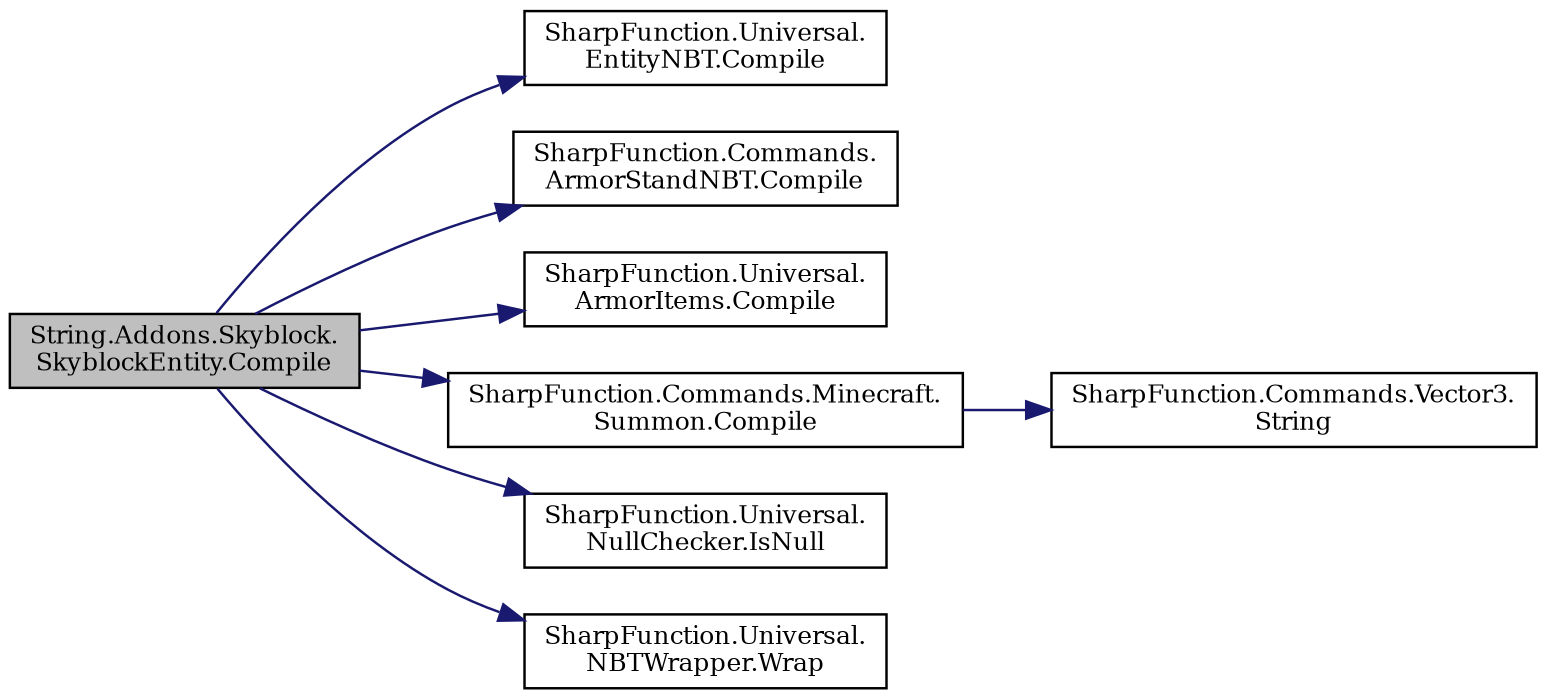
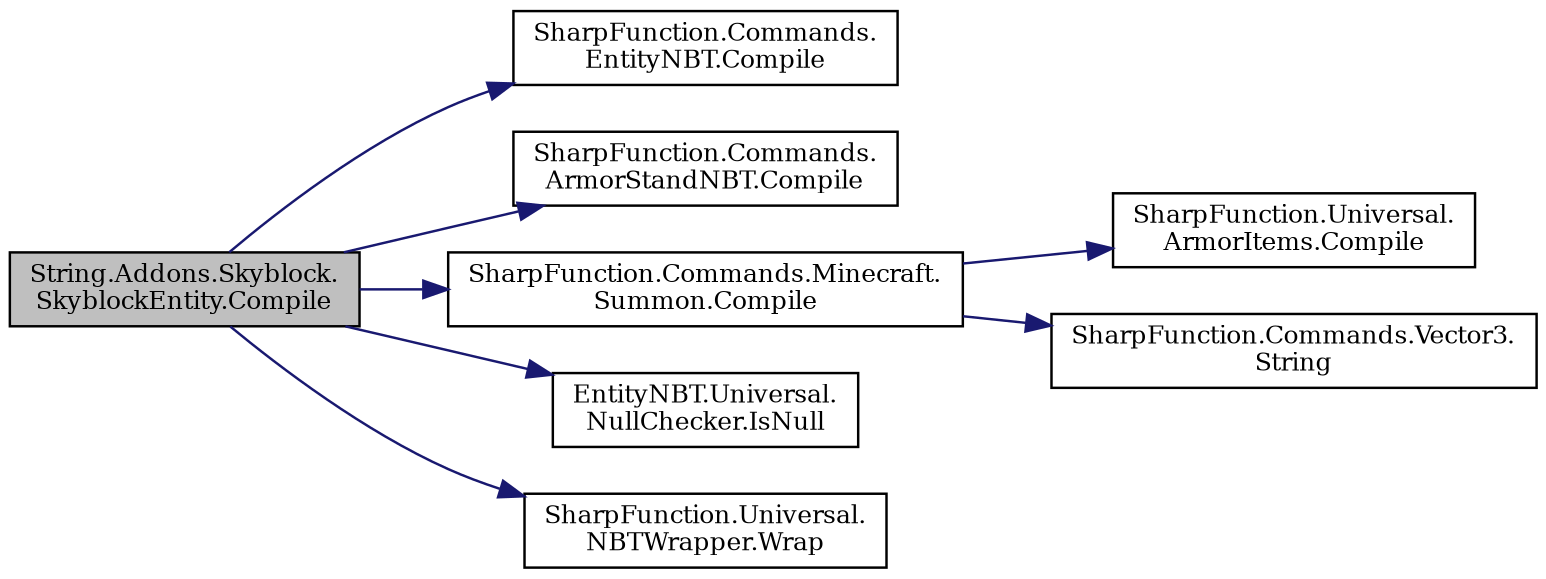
node "SharpFunction.Universal. EntityNBT.Compile": label "SharpFunction.Universal. EntityNBT.Compile" -> "SharpFunction.Commands. EntityNBT.Compile"
edge "String.Addons.Skyblock. SkyblockEntity.Compile" -> "SharpFunction.Universal. ArmorItems.Compile": now "SharpFunction.Commands.Minecraft. Summon.Compile" -> "SharpFunction.Universal. ArmorItems.Compile"
node "SharpFunction.Universal. NullChecker.IsNull": label "SharpFunction.Universal. NullChecker.IsNull" -> "EntityNBT.Universal. NullChecker.IsNull"
